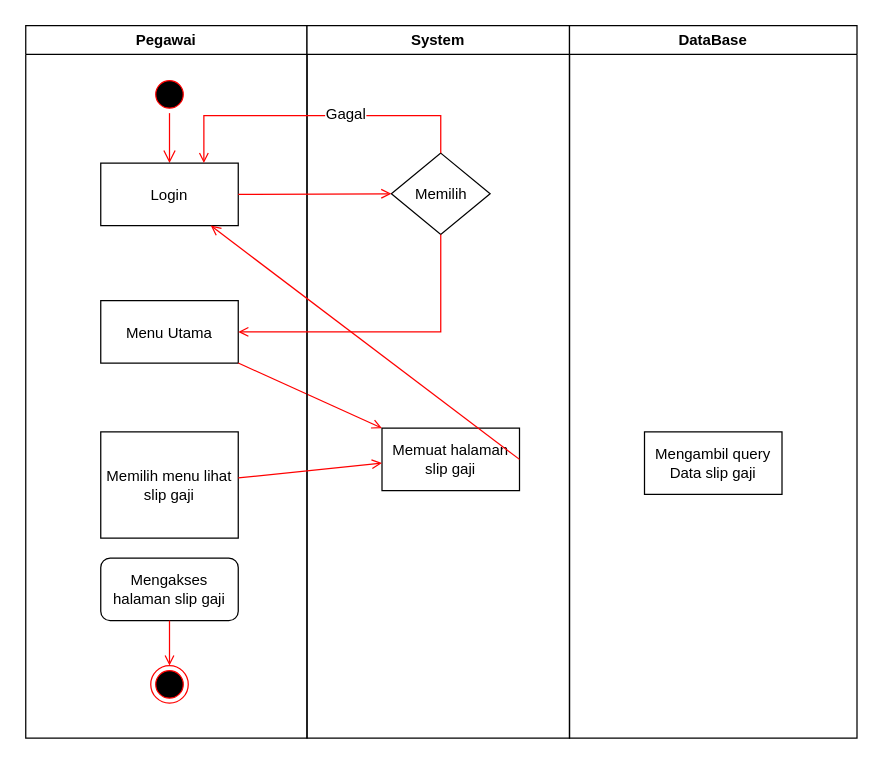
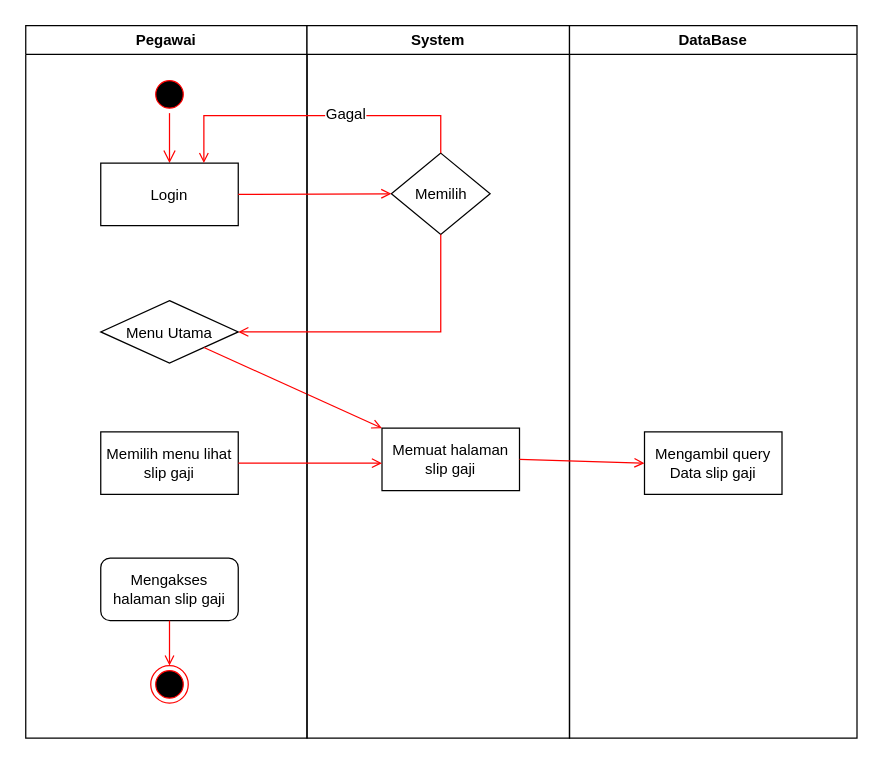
node "Menu Utama": shape rectangle -> diamond
edge "Memuat halaman slip gaji" -> "Login": now "Memuat halaman slip gaji" -> "Mengambil query Data slip gaji"
node "Memilih menu lihat slip gaji": size 138x106 -> 138x63
